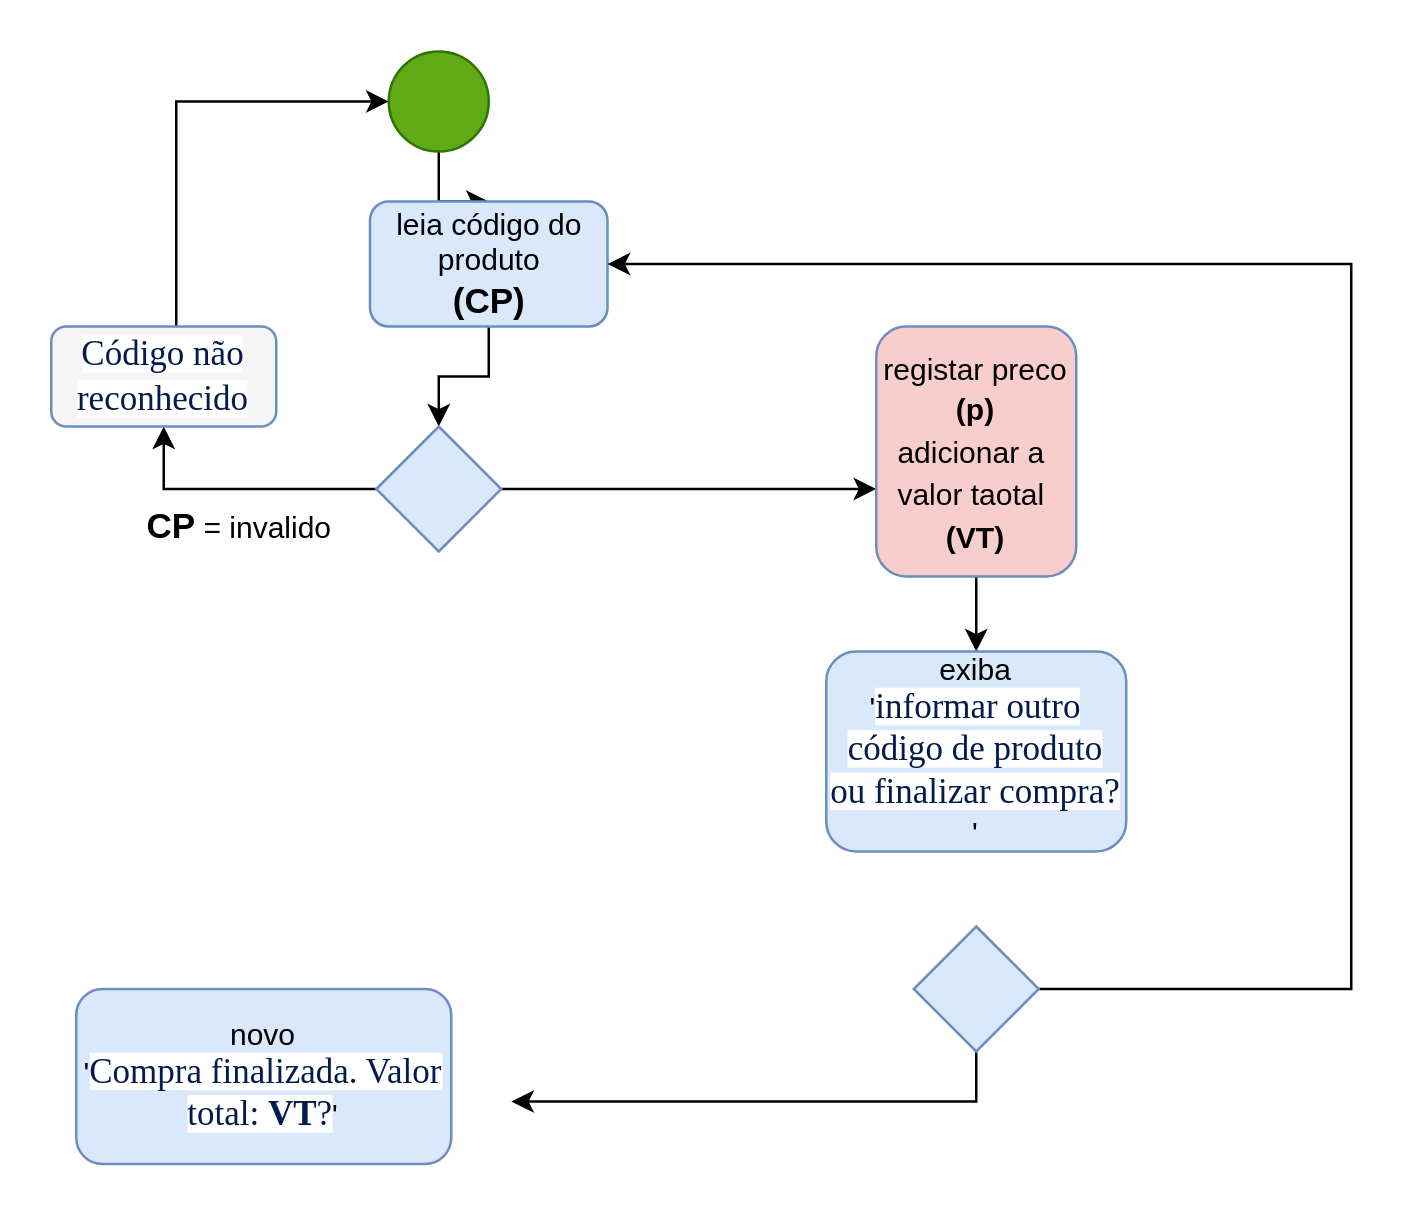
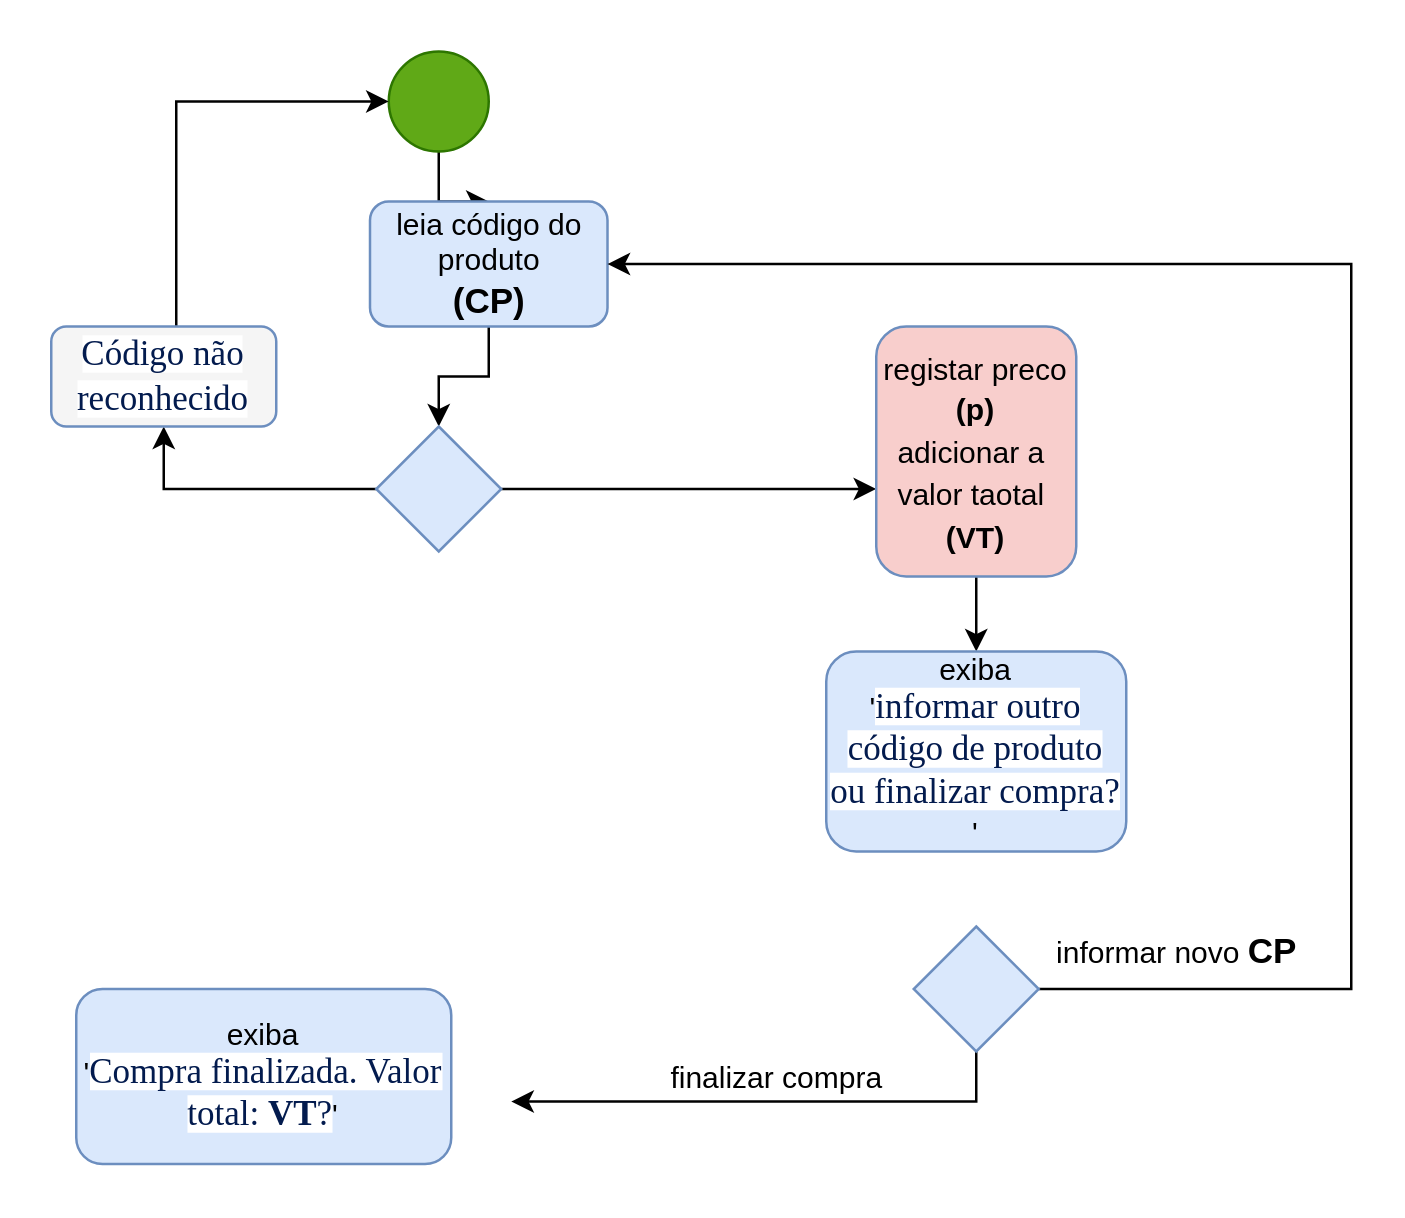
node "CP = invalido": removed
node "informar novo CP": added
node "novo 'Compra finalizada. Valor total: VT?'": label "novo 'Compra finalizada. Valor total: VT?'" -> "exiba 'Compra finalizada. Valor total: VT?'"
node "finalizar compra": added
